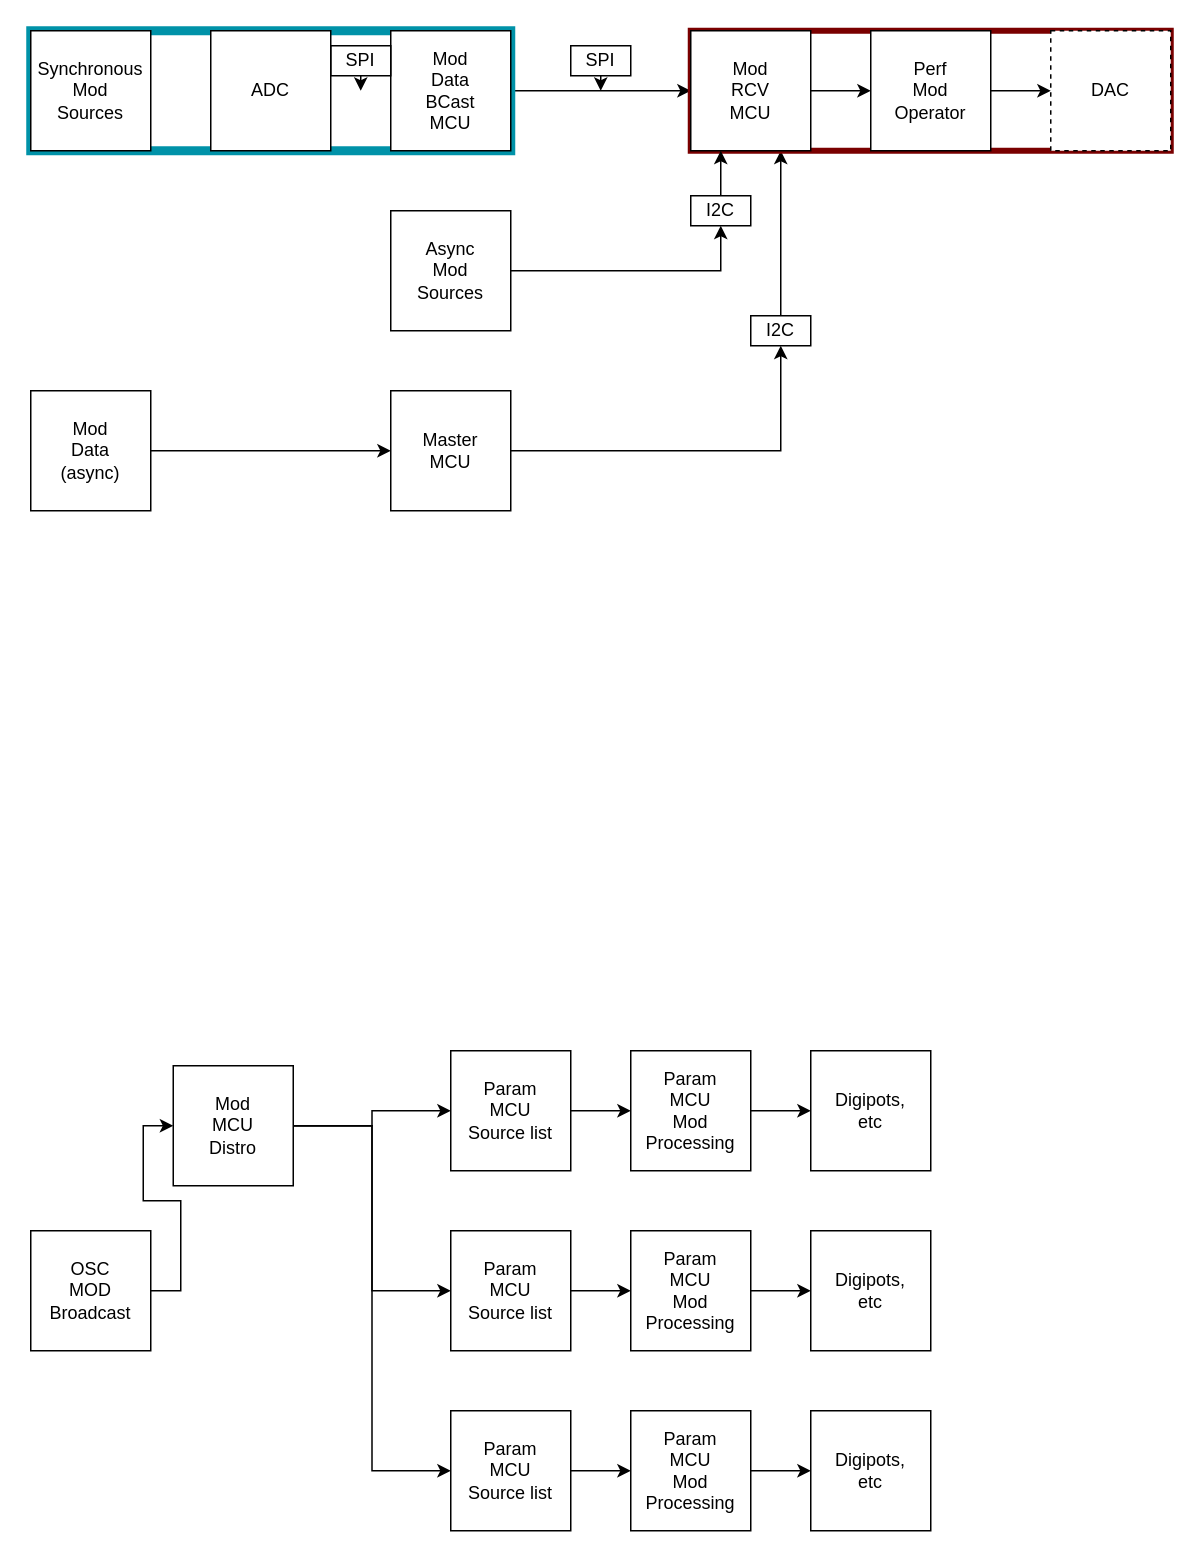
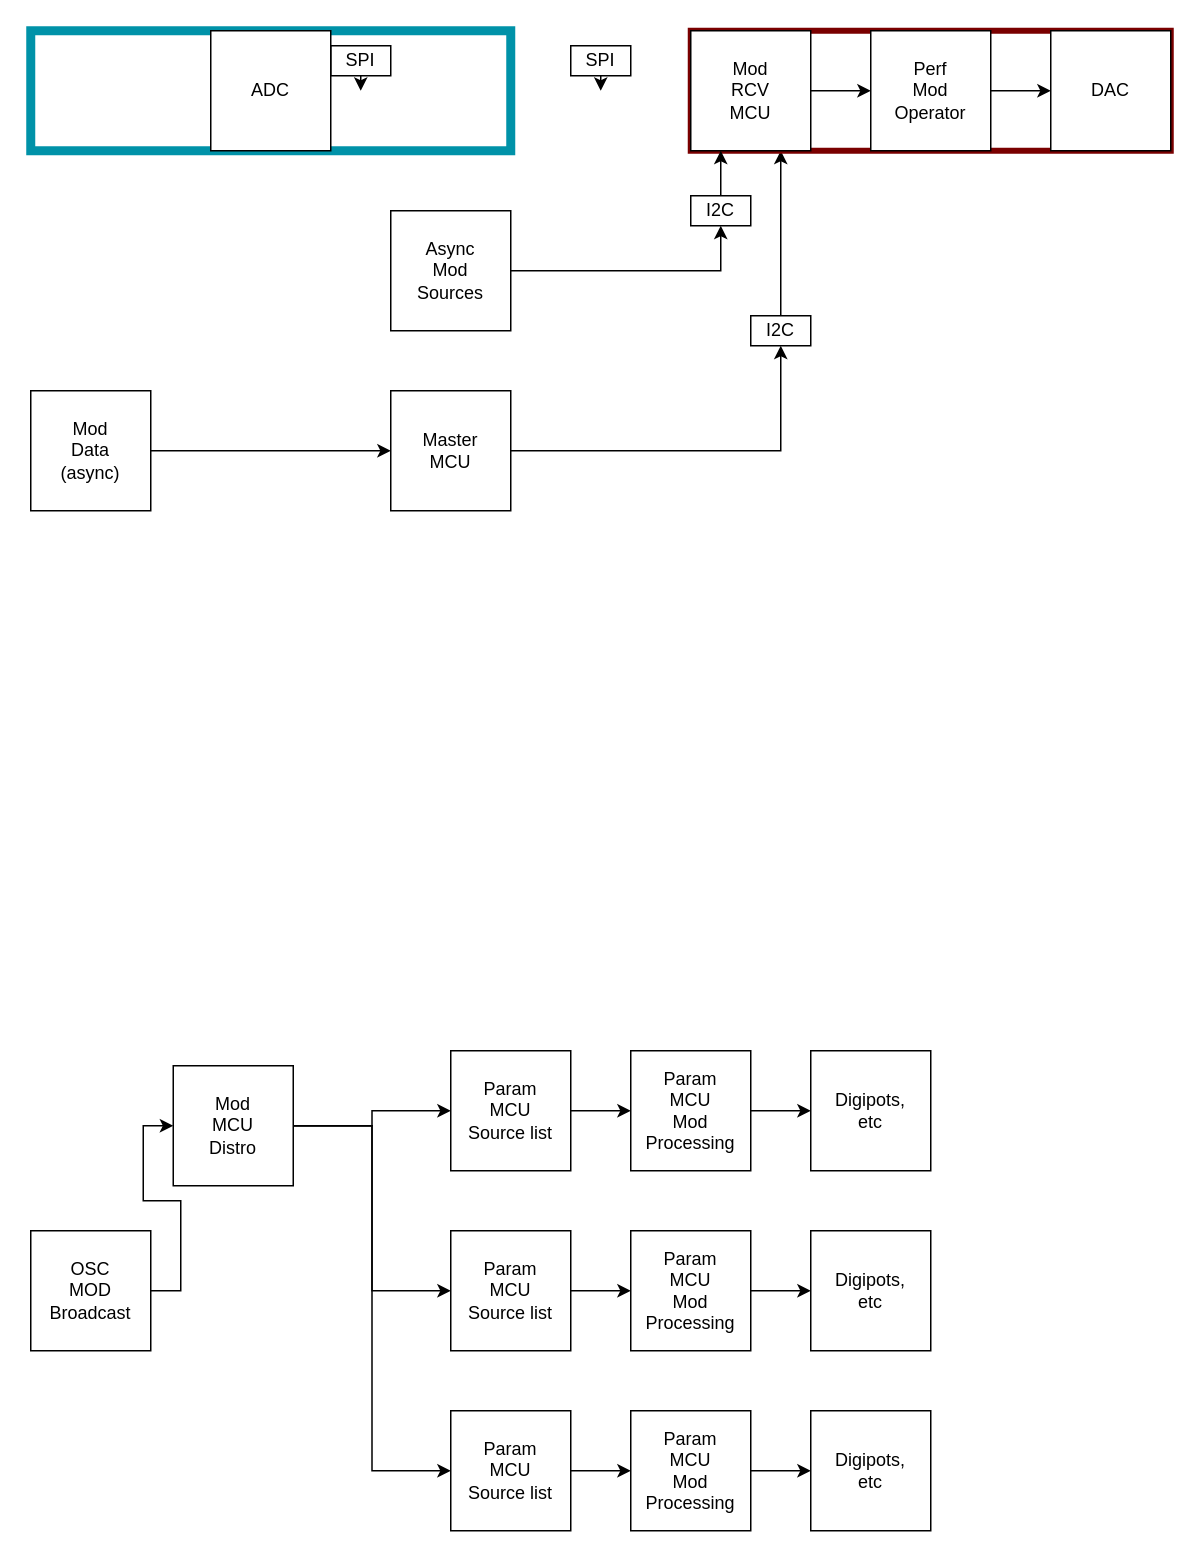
node "Synchronous Mod Sources": removed
node "Mod Data BCast MCU": removed
edge "Mod Data BCast MCU" -> "Mod RCV MCU": removed
node "DAC": style dashed -> solid
